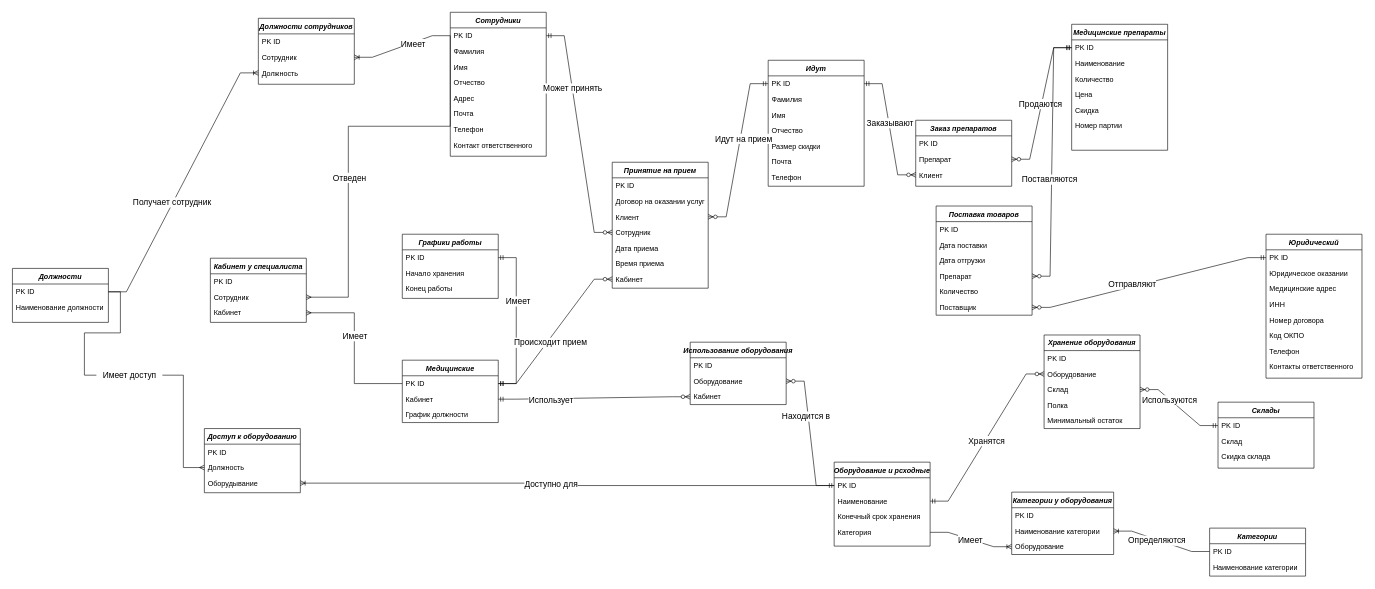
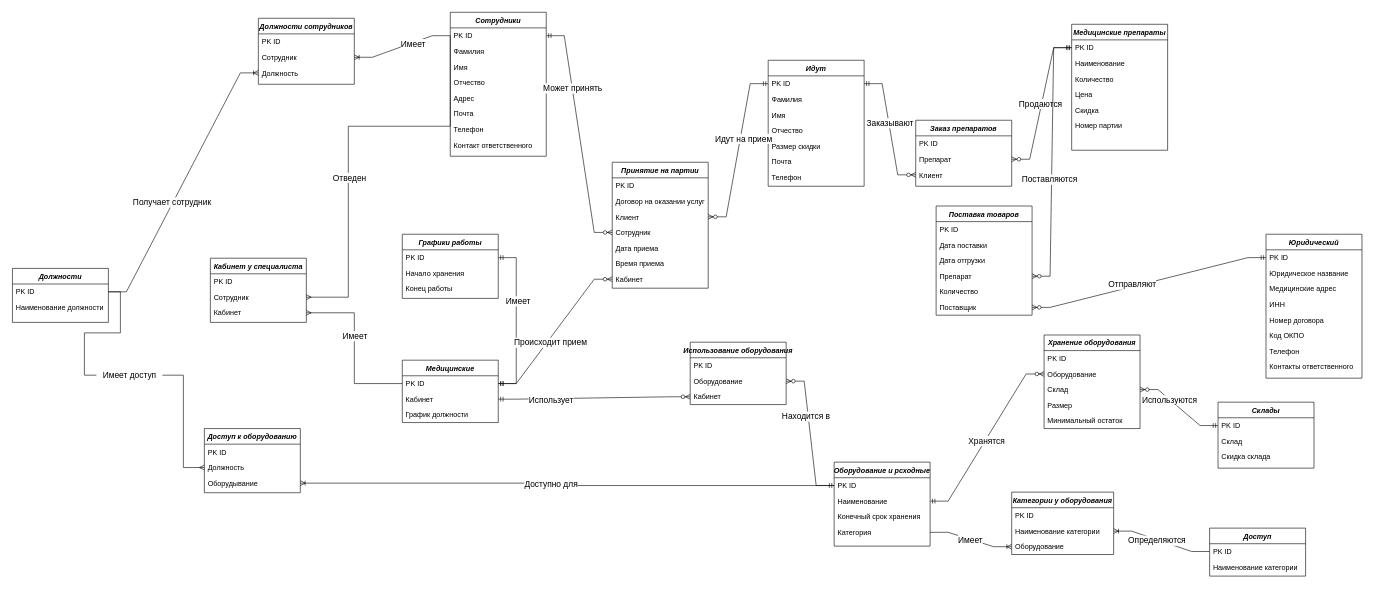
node "Принятие на прием": label "Принятие на прием" -> "Принятие на партии"
node "Юридическое оказании": label "Юридическое оказании" -> "Юридическое название"
node "Полка": label "Полка" -> "Размер"
node "Категории": label "Категории" -> "Доступ"
